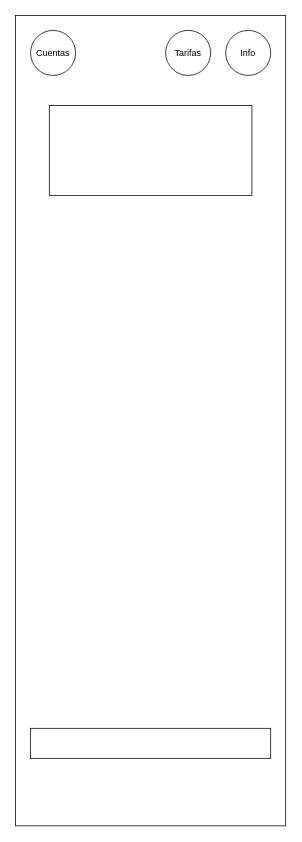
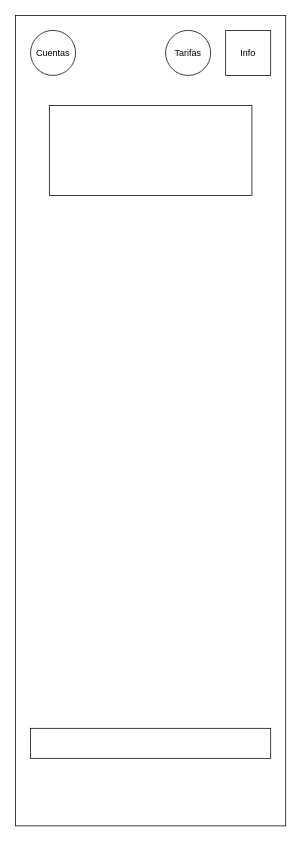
node "Info": shape ellipse -> rectangle
